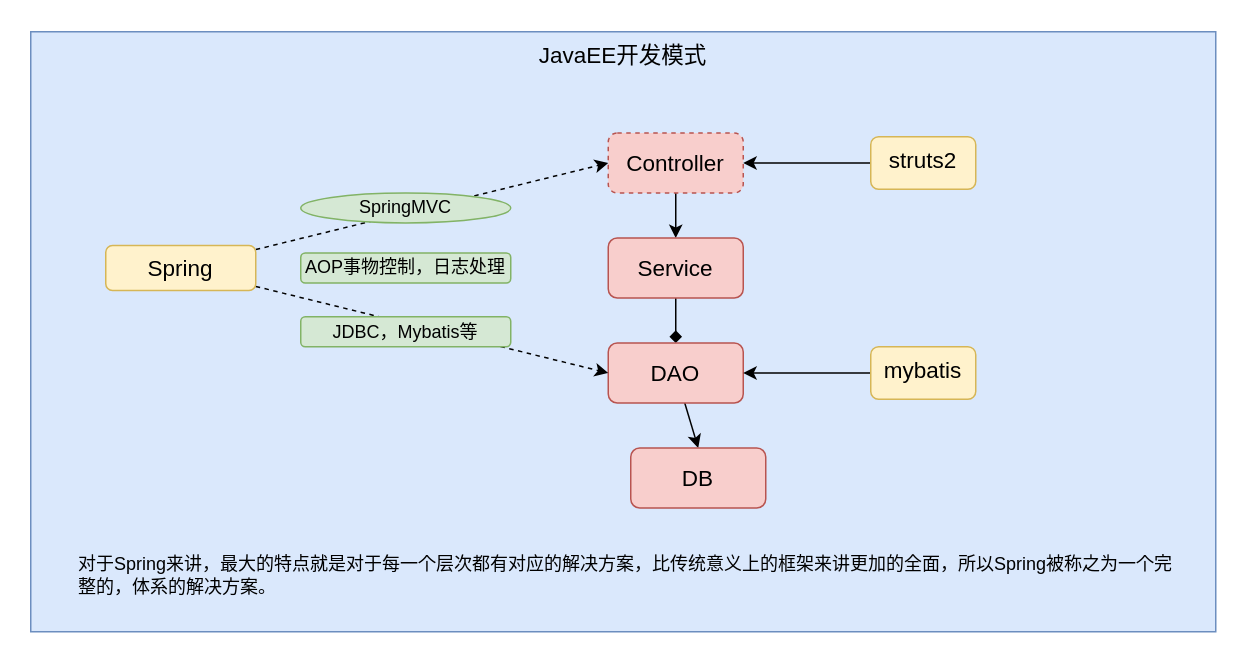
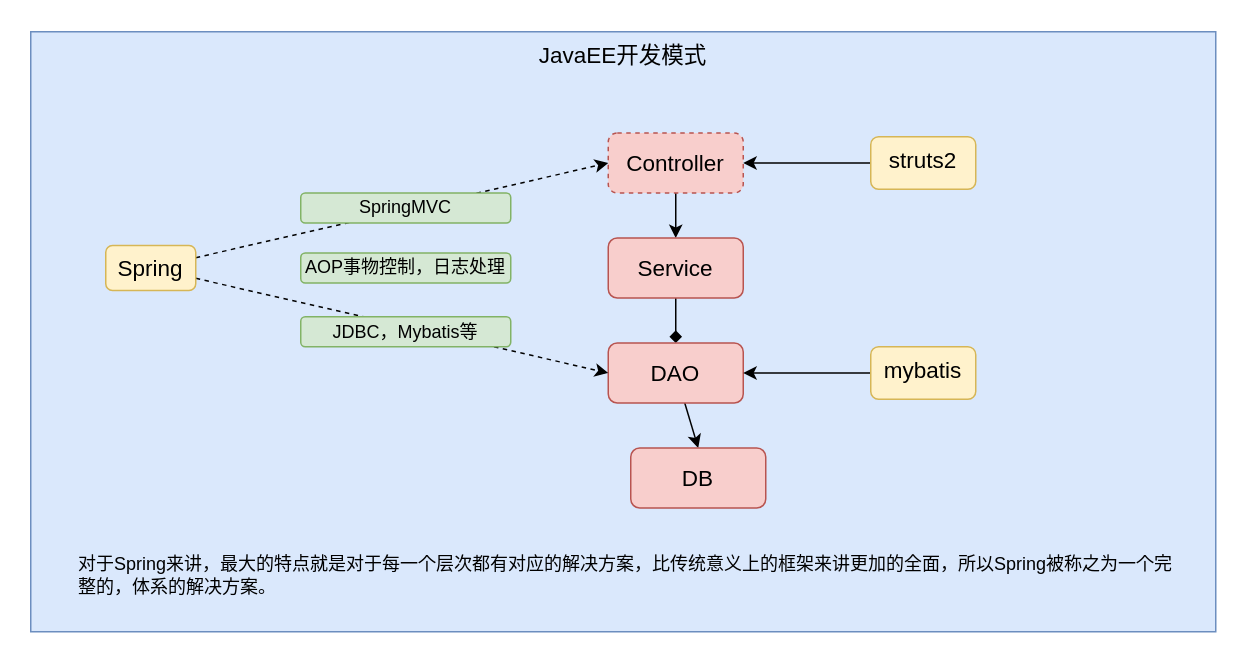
node "SpringMVC": shape ellipse -> rounded rectangle
node "Spring": size 150x45 -> 90x45
